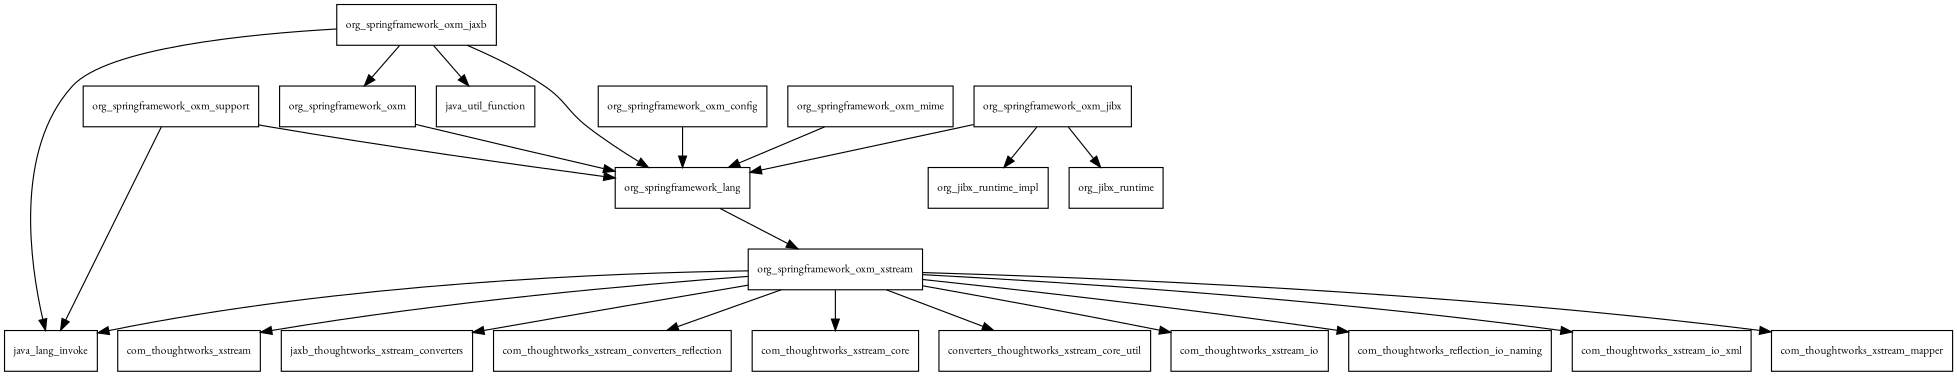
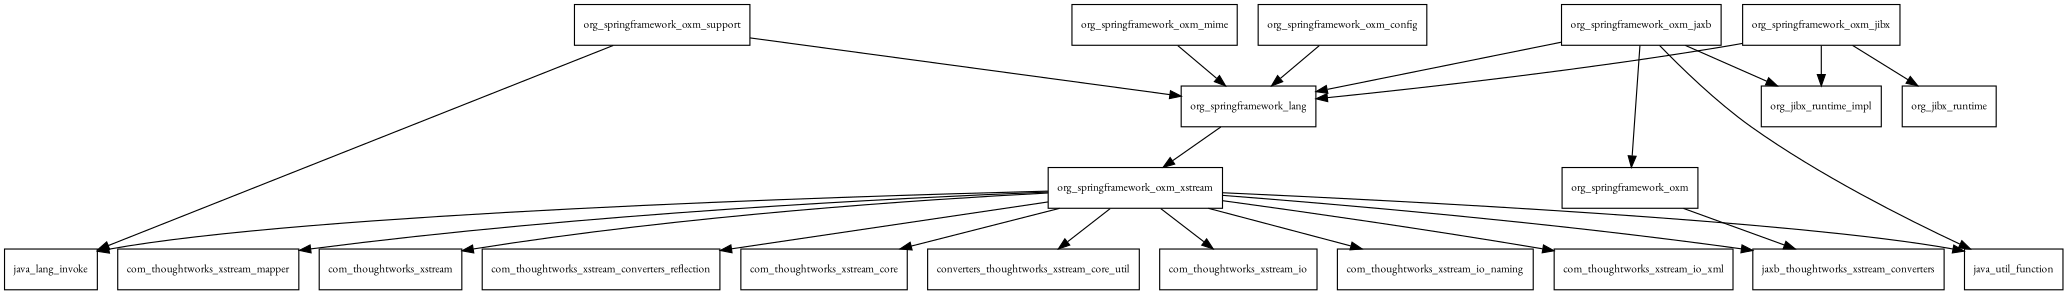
edge "org_springframework_oxm_jaxb" -> "java_lang_invoke": now "org_springframework_oxm_jaxb" -> "org_jibx_runtime_impl"
edge "org_springframework_oxm" -> "org_springframework_lang": now "org_springframework_oxm" -> "jaxb_thoughtworks_xstream_converters"
edge "org_springframework_oxm_xstream" -> "java_util_function": added
node "com_thoughtworks_reflection_io_naming": label "com_thoughtworks_reflection_io_naming" -> "com_thoughtworks_xstream_io_naming"
